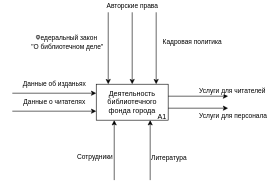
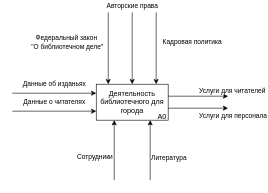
node "Деятельность библиотечного фонда города": label "Деятельность библиотечного фонда города" -> "Деятельность библиотечного для города"
node "A1": label "A1" -> "A0"
